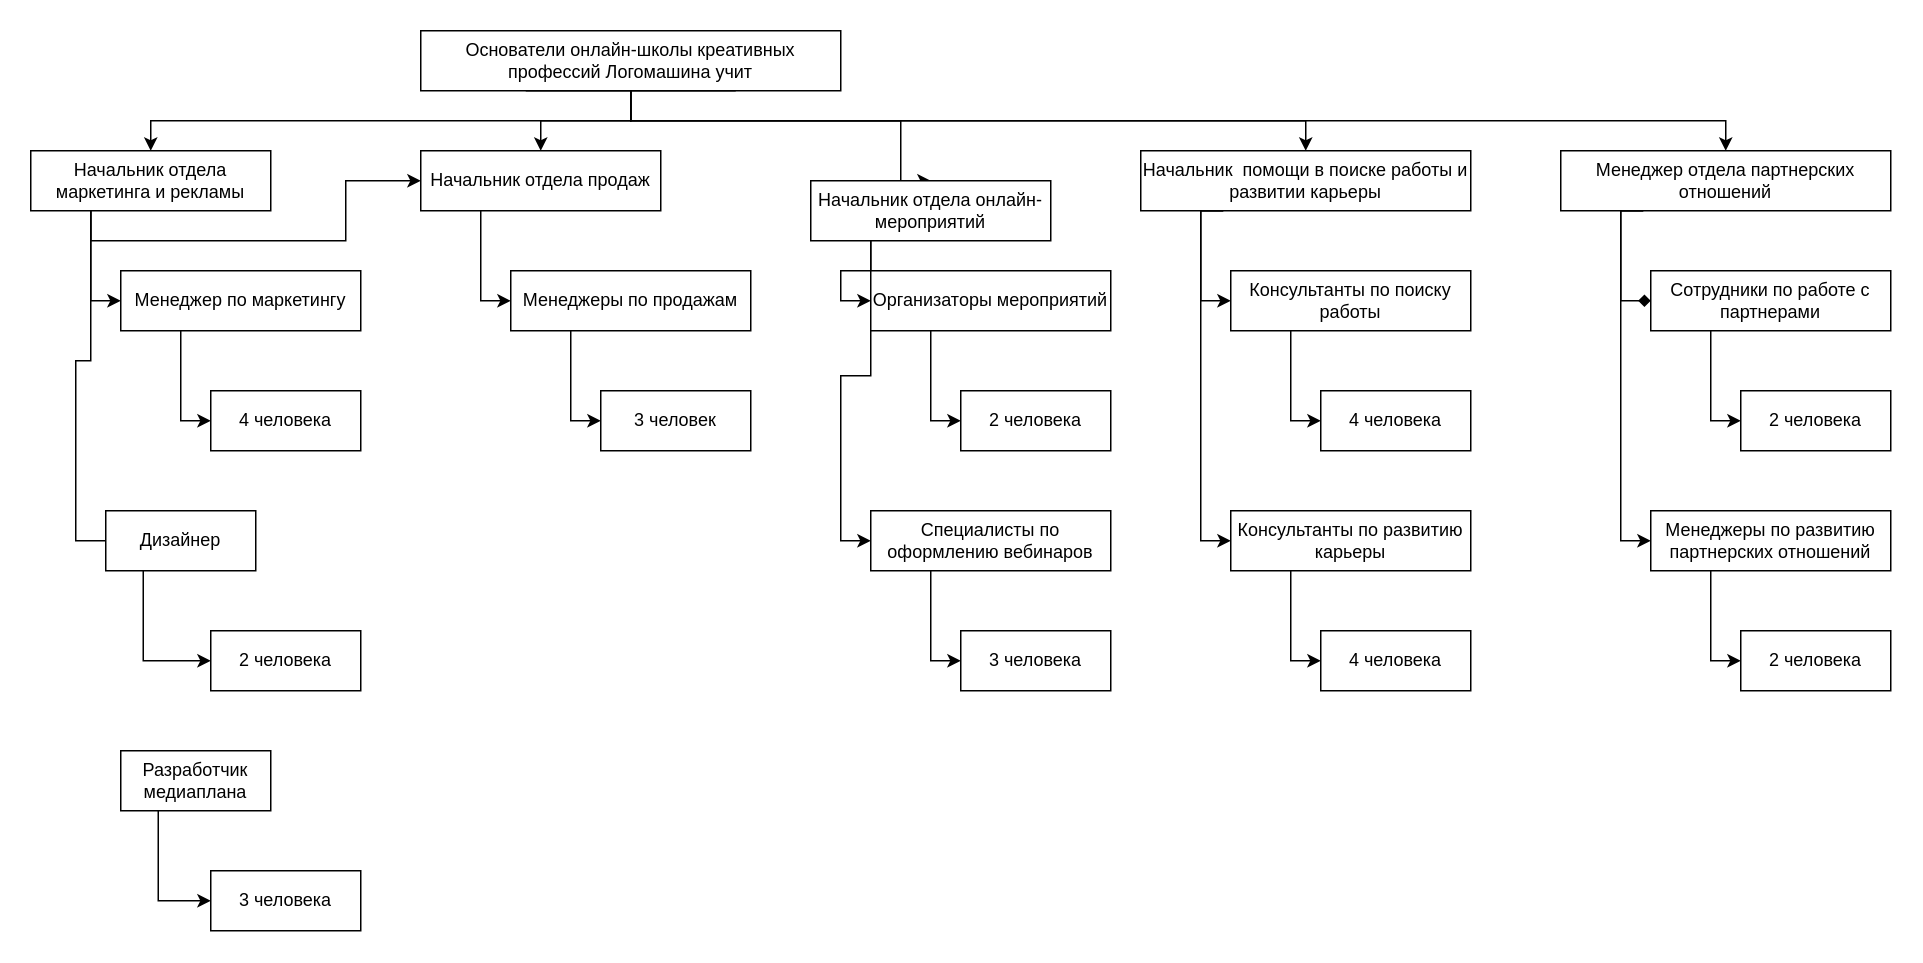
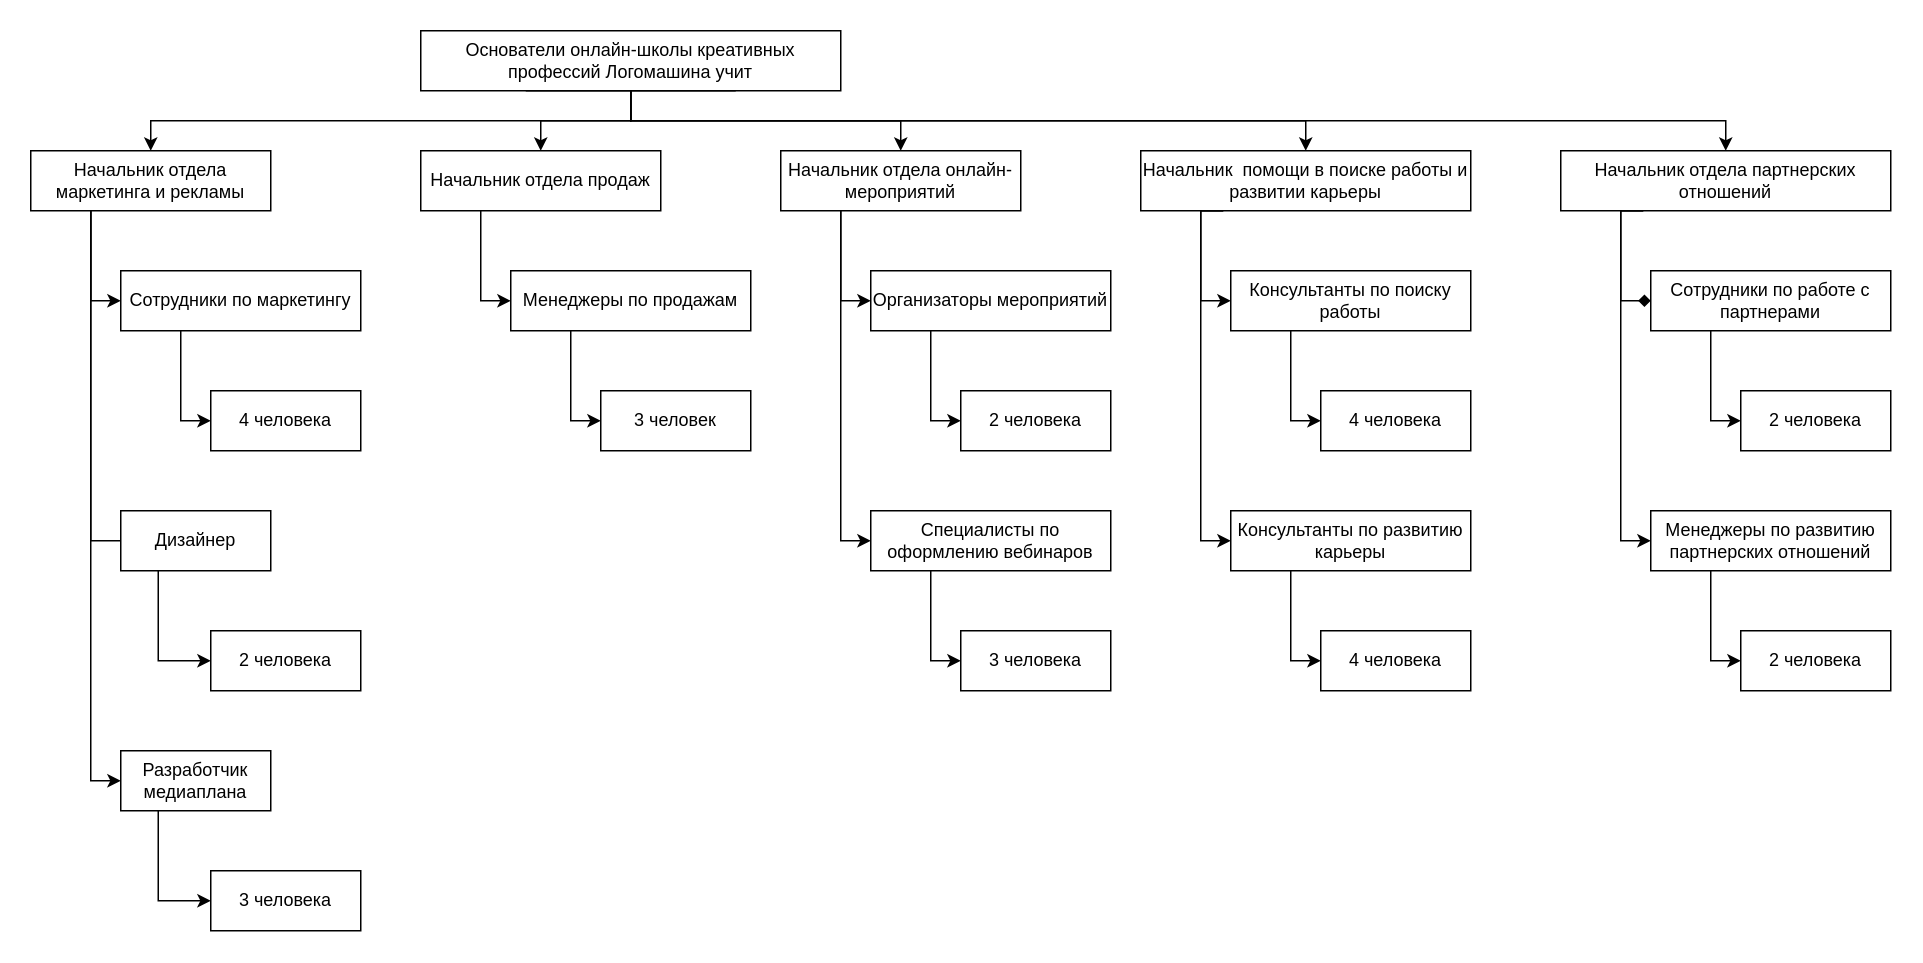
node "Менеджер отдела партнерских отношений": label "Менеджер отдела партнерских отношений" -> "Начальник отдела партнерских отношений"
node "Начальник отдела онлайн-мероприятий": moved (931, 211) -> (901, 181)
edge "Начальник отдела маркетинга и рекламы" -> "Начальник отдела продаж": now "Начальник отдела маркетинга и рекламы" -> "Разработчик медиаплана"
node "Менеджер по маркетингу": label "Менеджер по маркетингу" -> "Сотрудники по маркетингу"
node "Дизайнер": moved (181, 541) -> (196, 541)
